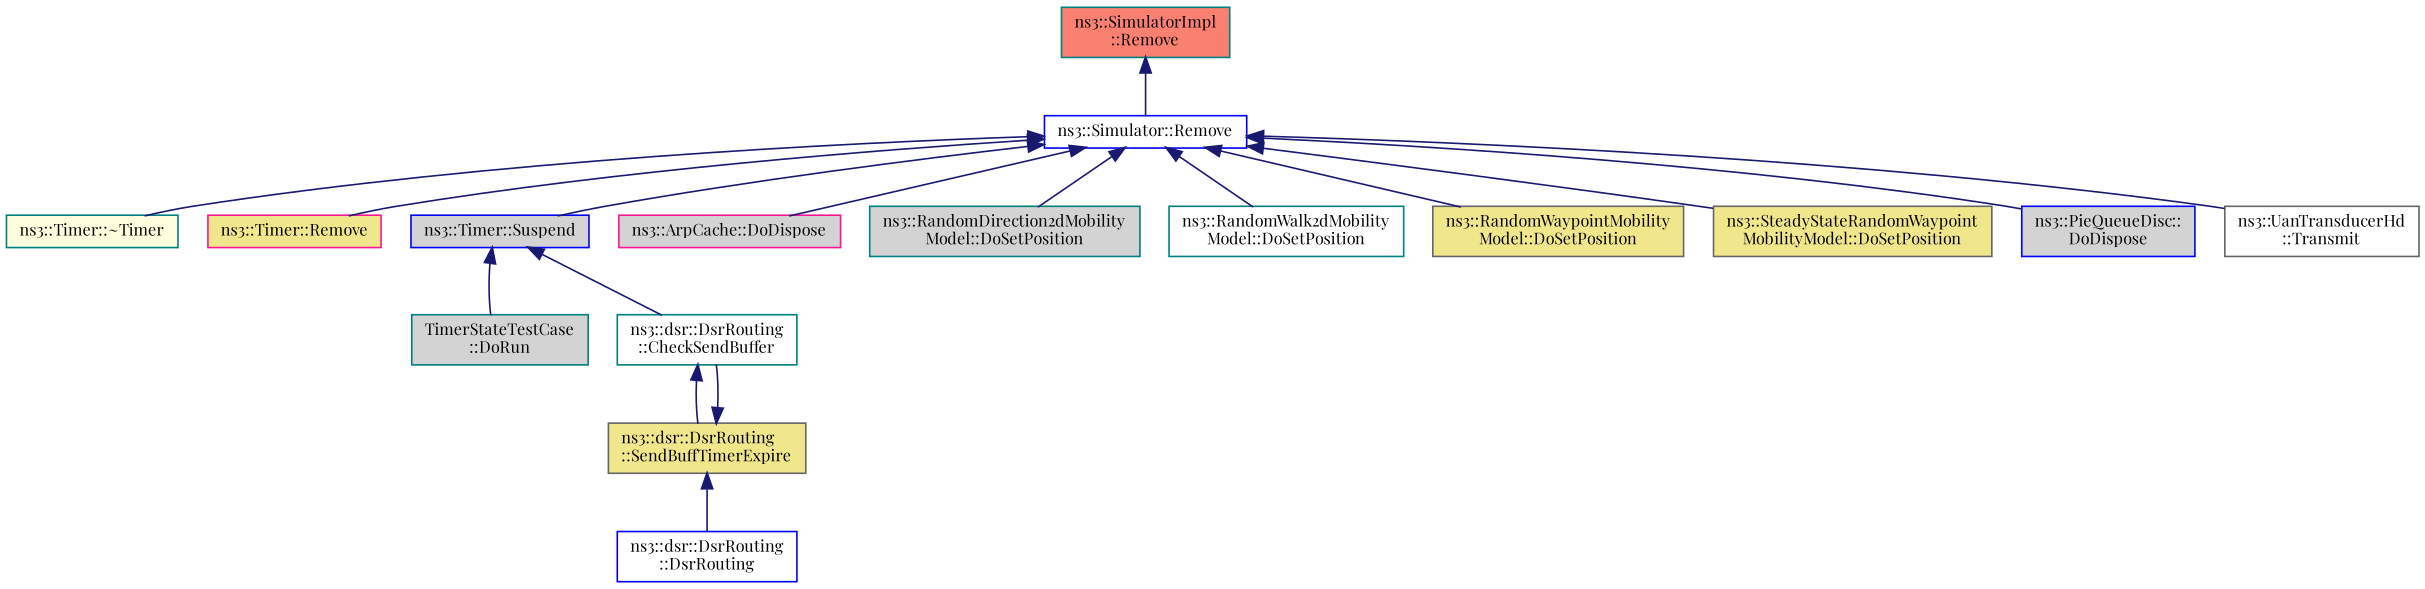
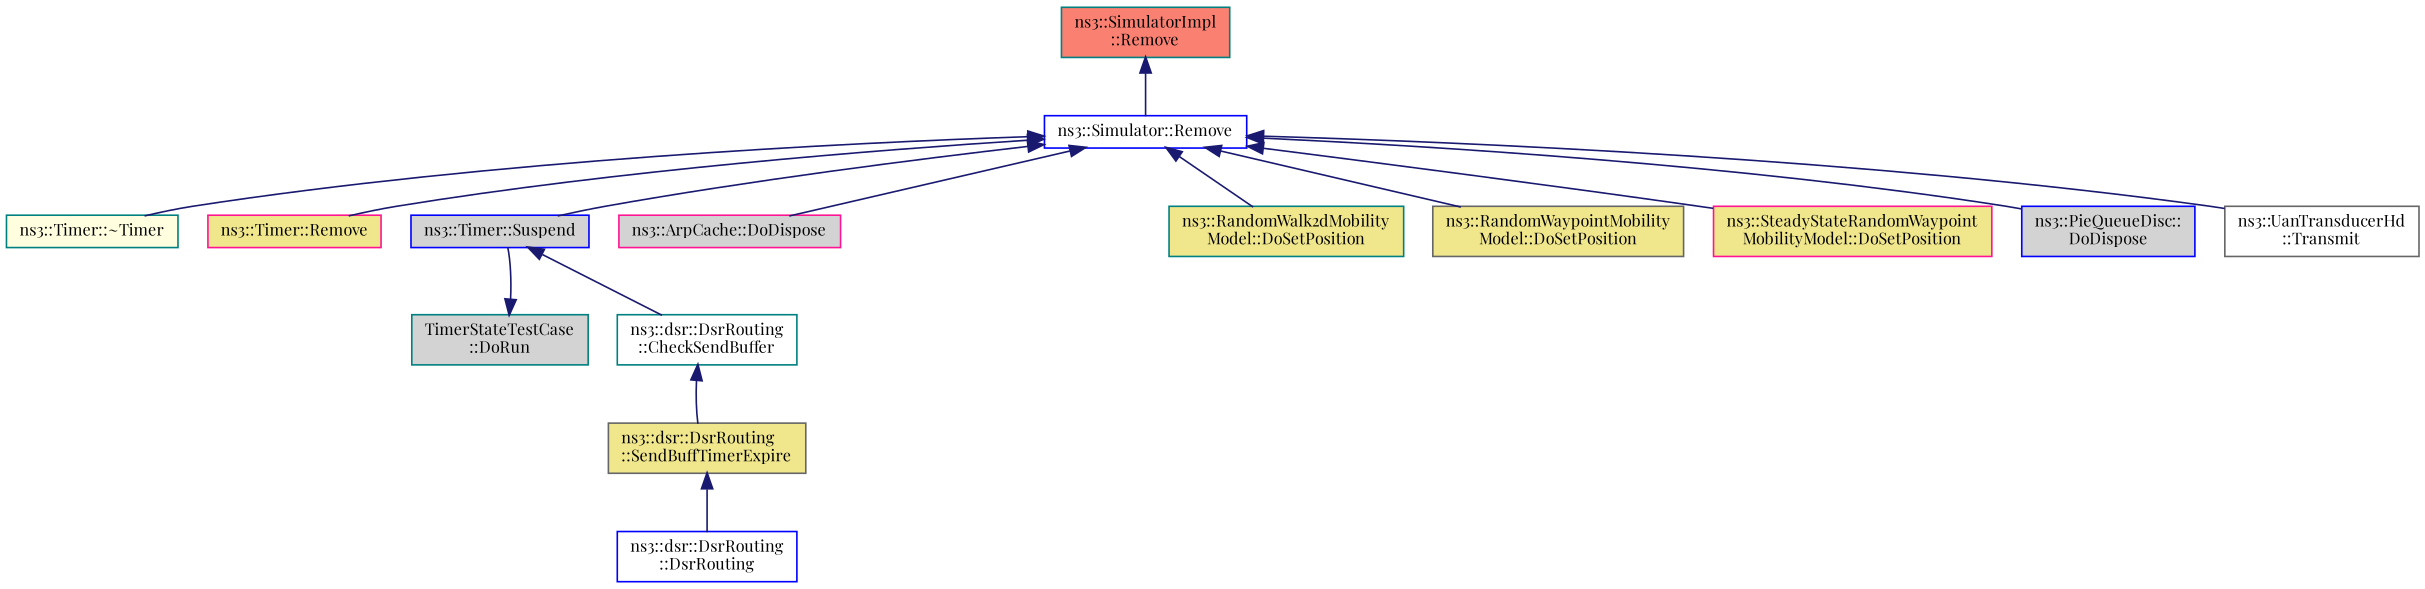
node "ns3::RandomDirection2dMobility Model::DoSetPosition": removed
node "ns3::RandomWalk2dMobility Model::DoSetPosition": fillcolor white -> khaki
node "ns3::SteadyStateRandomWaypoint MobilityModel::DoSetPosition": color gray40 -> deeppink
edge "TimerStateTestCase ::DoRun" -> "ns3::Timer::Suspend": reversed
edge "ns3::dsr::DsrRouting ::CheckSendBuffer" -> "ns3::dsr::DsrRouting ::SendBuffTimerExpire": removed
